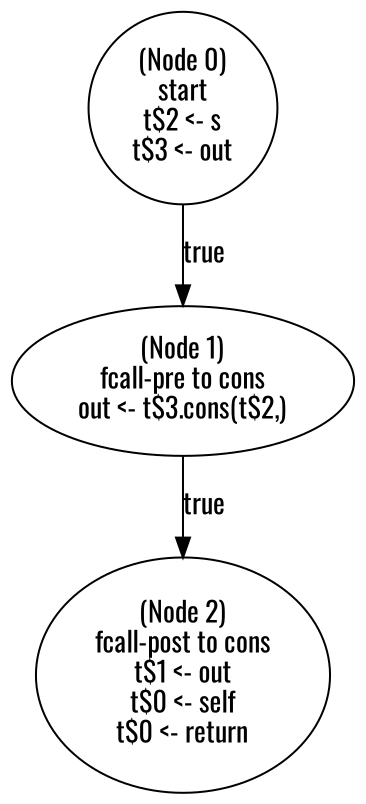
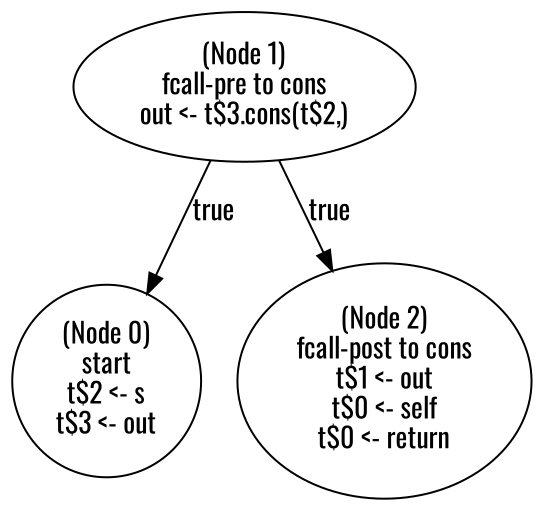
edge "(Node 0) start t$2 <- s t$3 <- out" -> "(Node 1) fcall-pre to cons out <- t$3.cons(t$2,)": reversed
